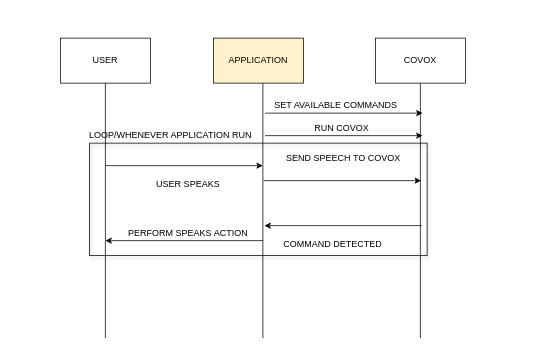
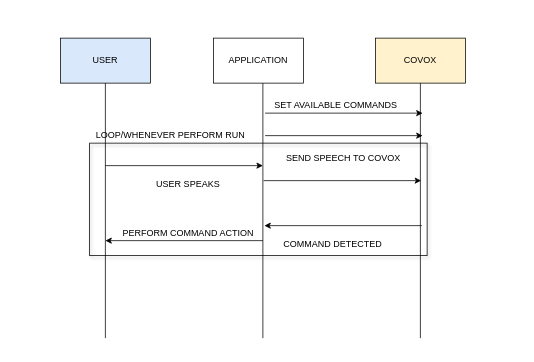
node "USER": fillcolor #ffffff -> #dae8fc
node "APPLICATION": fillcolor #fff2cc -> #ffffff
node "COVOX": fillcolor #ffffff -> #fff2cc
node "RUN COVOX": removed
node "LOOP/WHENEVER APPLICATION RUN": label "LOOP/WHENEVER APPLICATION RUN" -> "LOOP/WHENEVER PERFORM RUN"
node "PERFORM SPEAKS ACTION": label "PERFORM SPEAKS ACTION" -> "PERFORM COMMAND ACTION"
